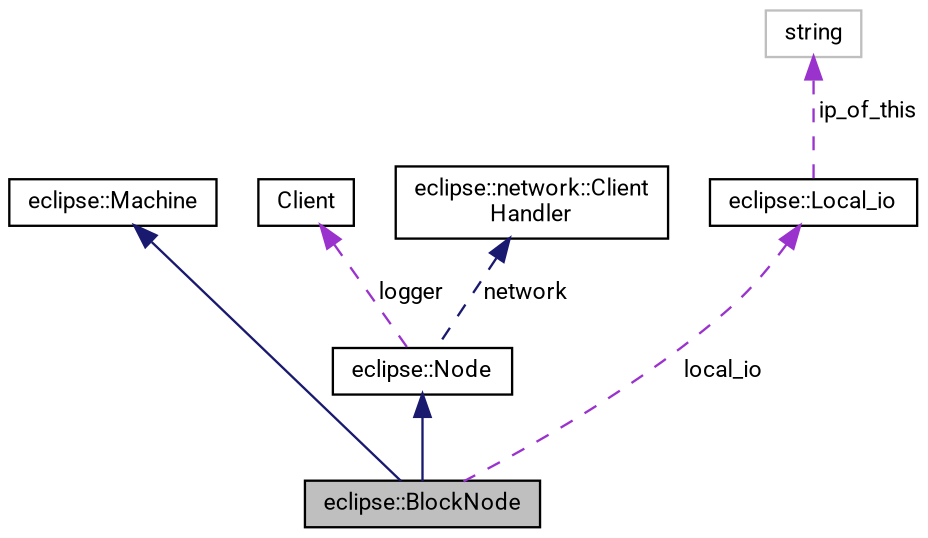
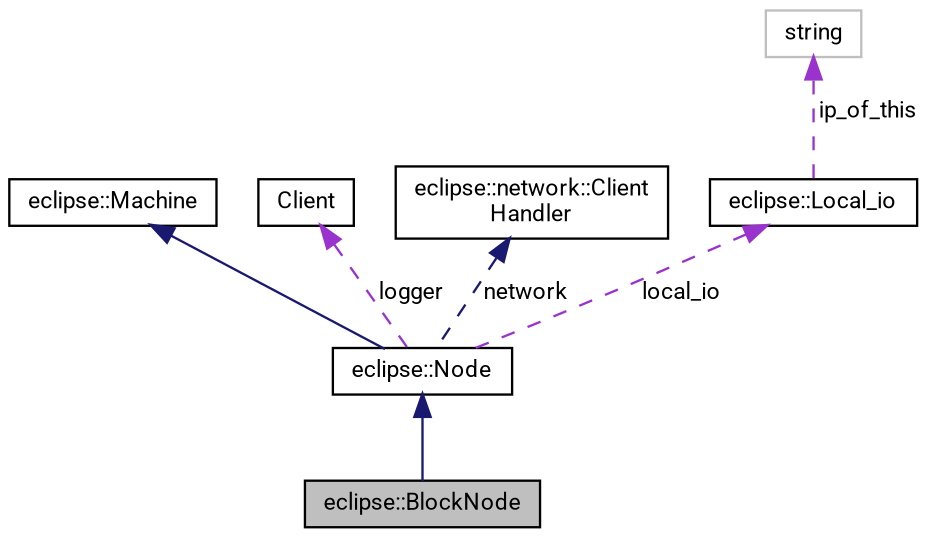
edge "eclipse::BlockNode" -> "eclipse::Machine": now "eclipse::Node" -> "eclipse::Machine"
edge "eclipse::BlockNode" -> "eclipse::Local_io": now "eclipse::Node" -> "eclipse::Local_io"
